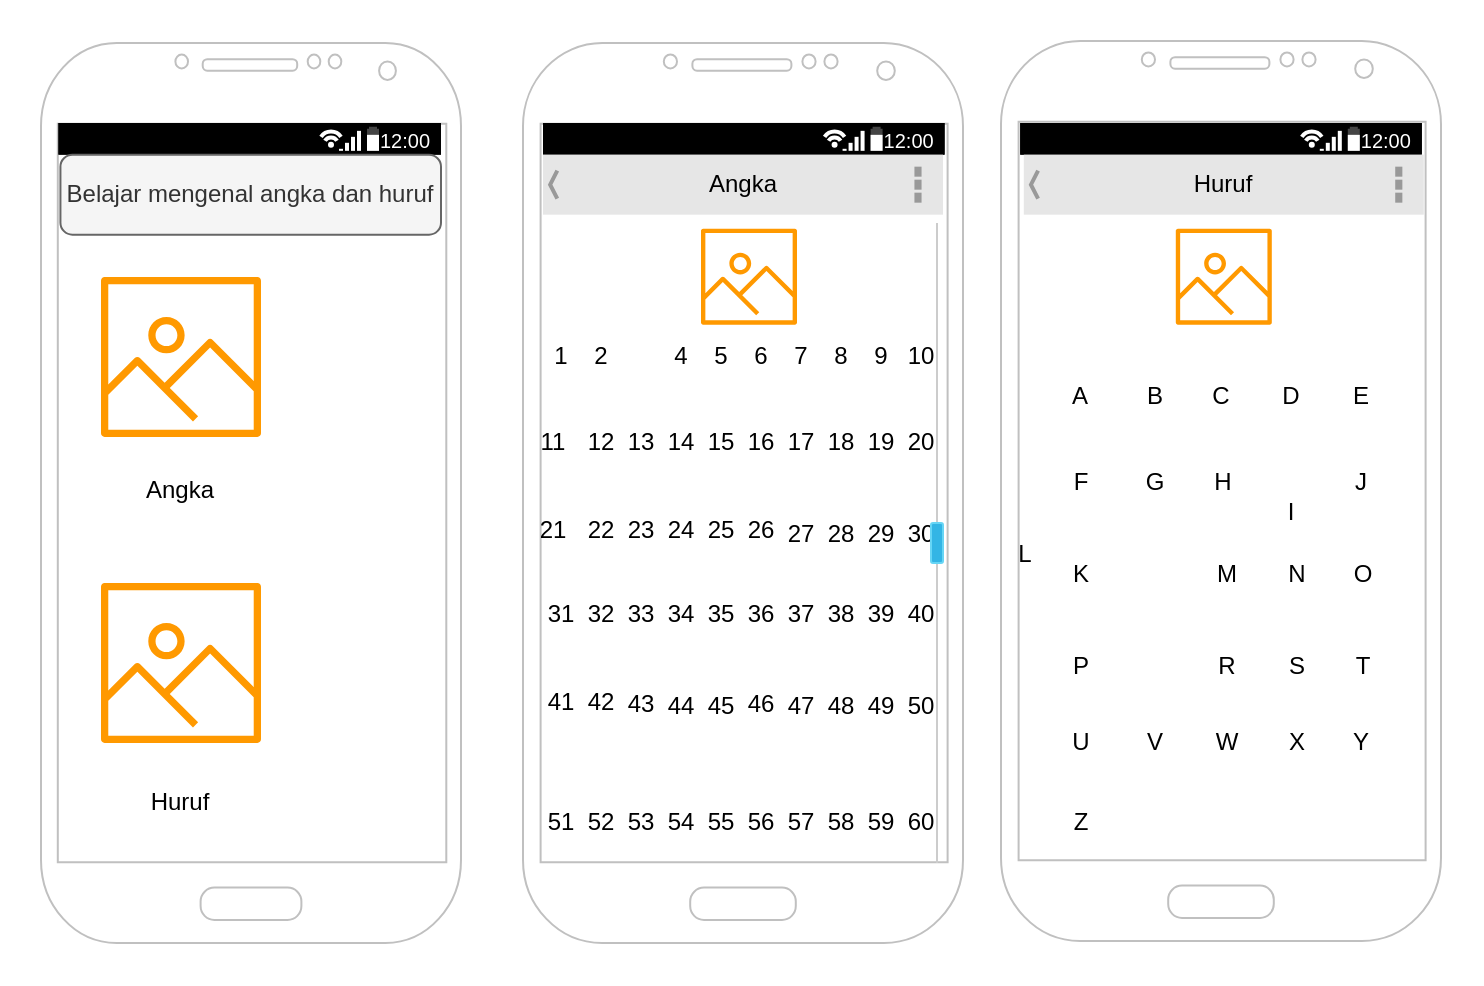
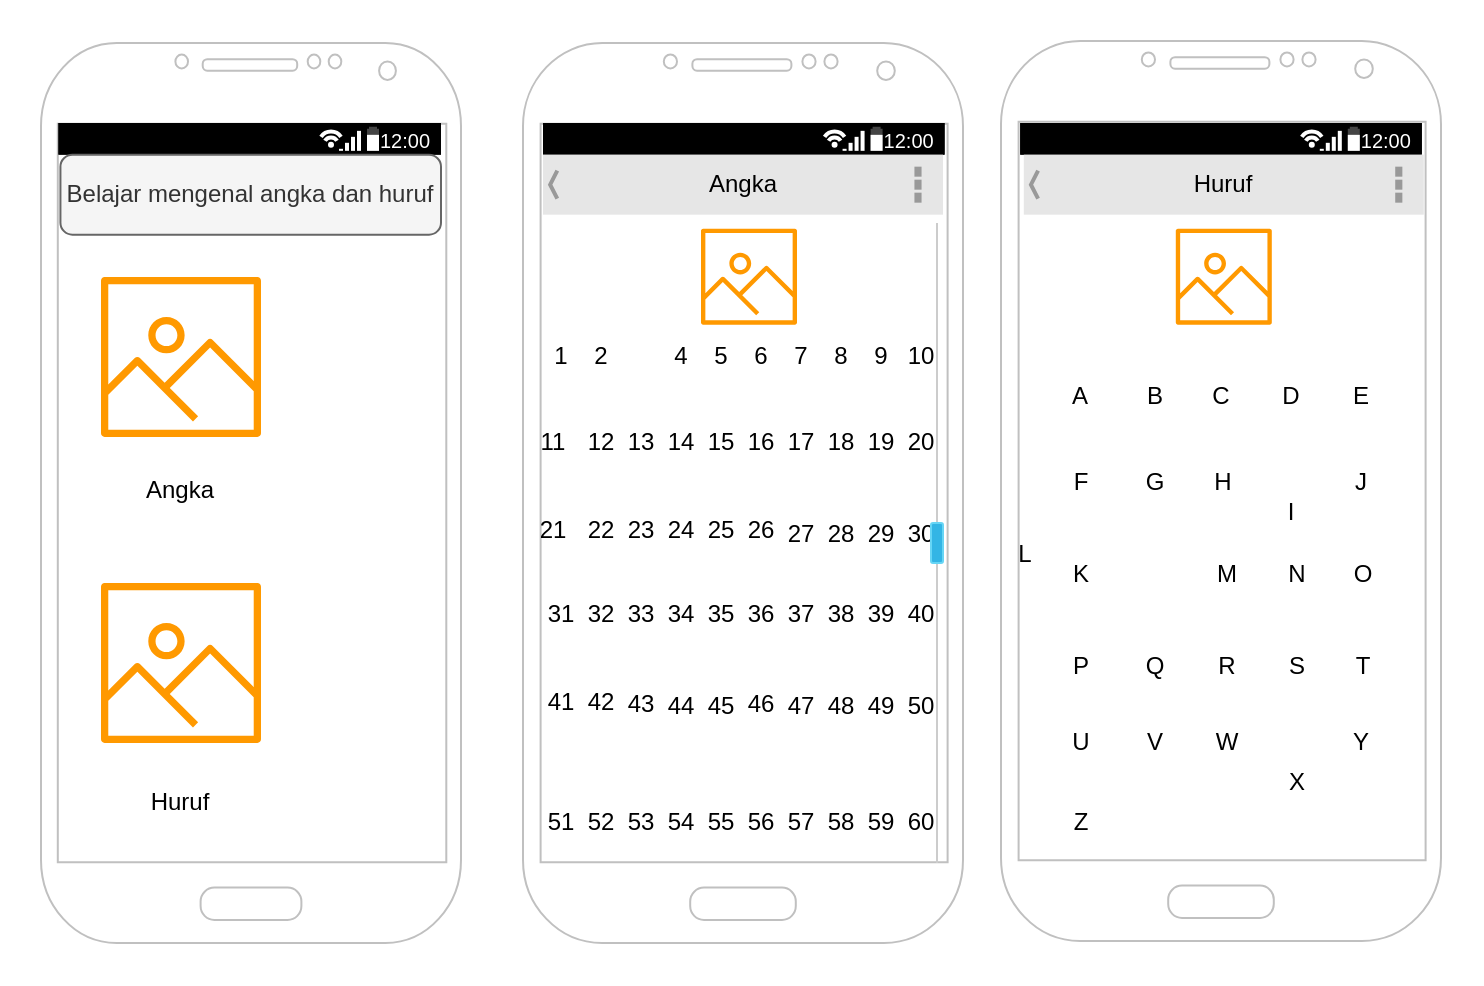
node "Q": added
node "X": moved (1297, 743) -> (1297, 783)
